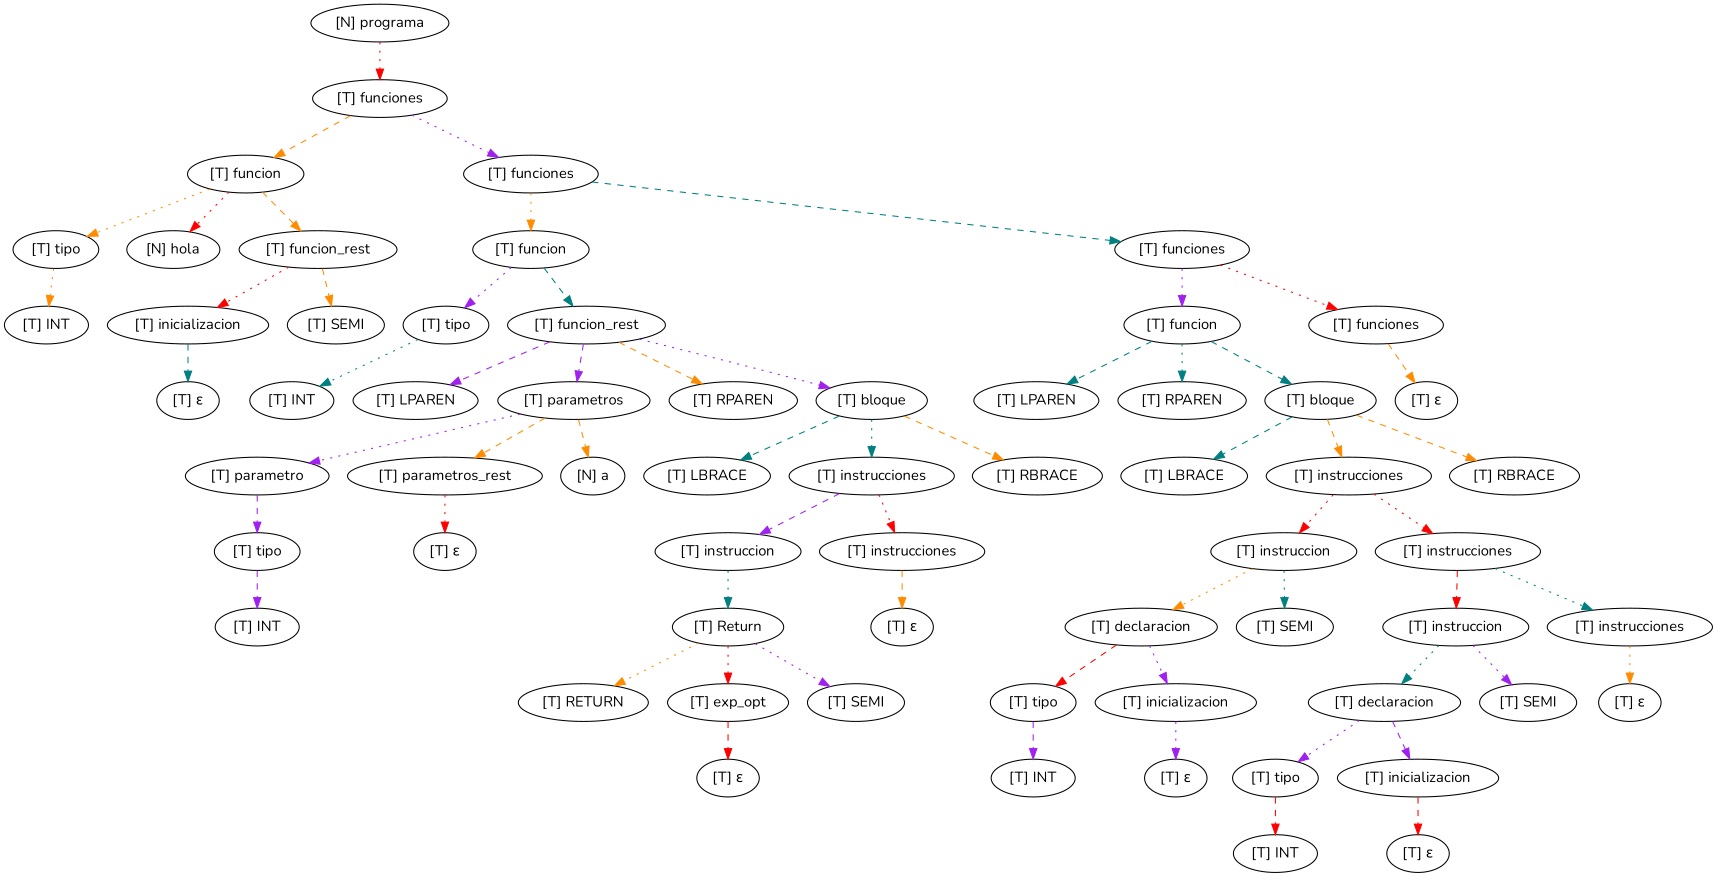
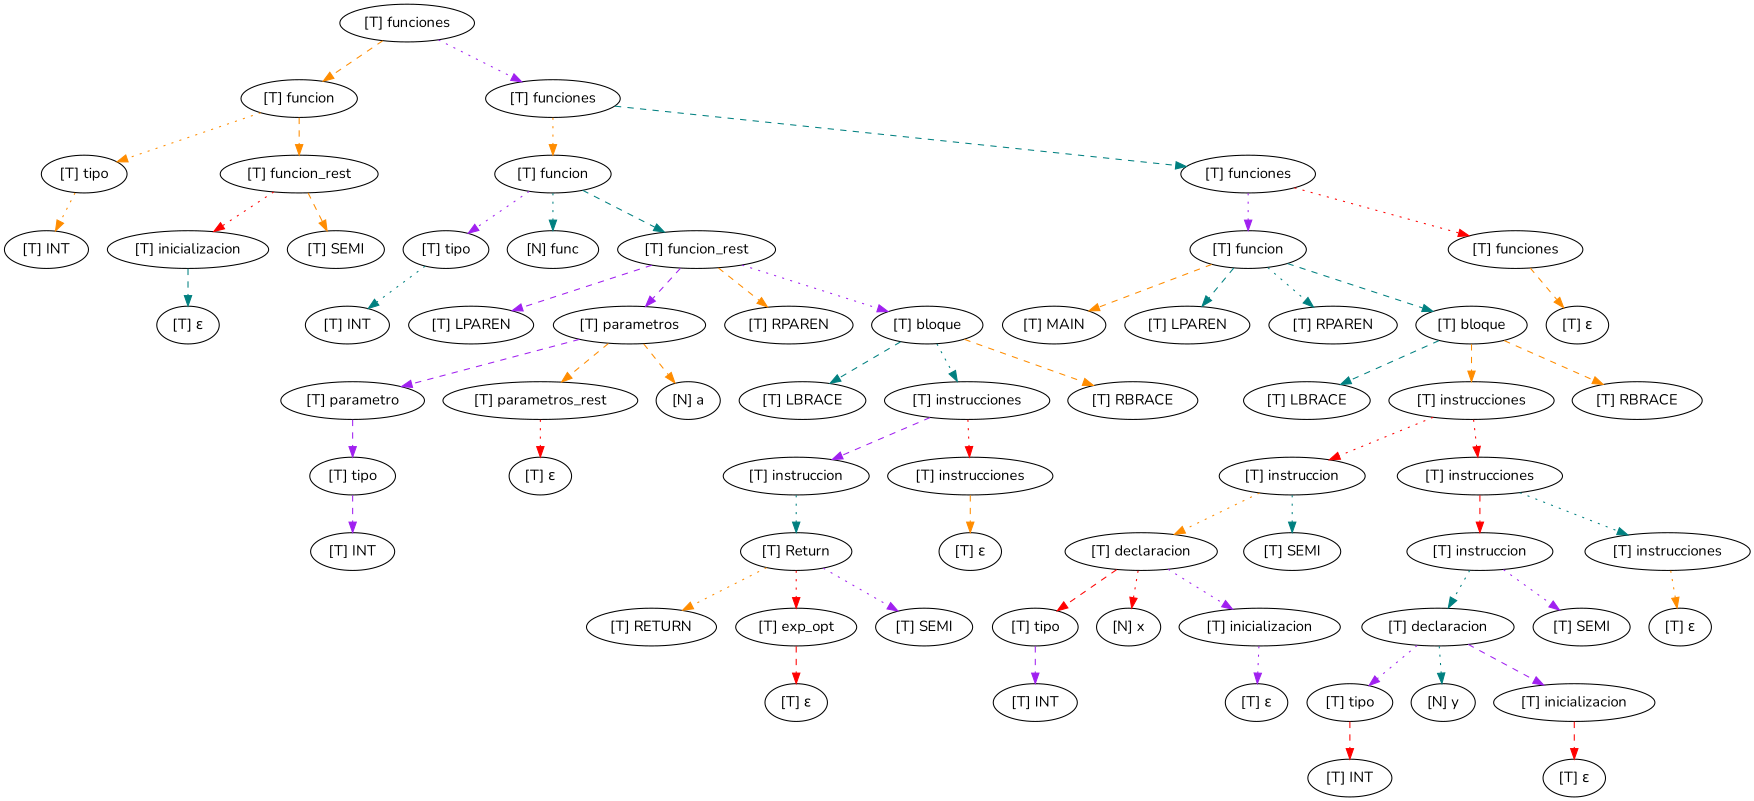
node "[N] programa": removed
node "[N] hola": removed
node "[N] func": added
node "[T] MAIN": added
edge "[T] parametros" -> "[T] parametro": style dotted -> dashed
node "[N] x": added
node "[N] y": added
